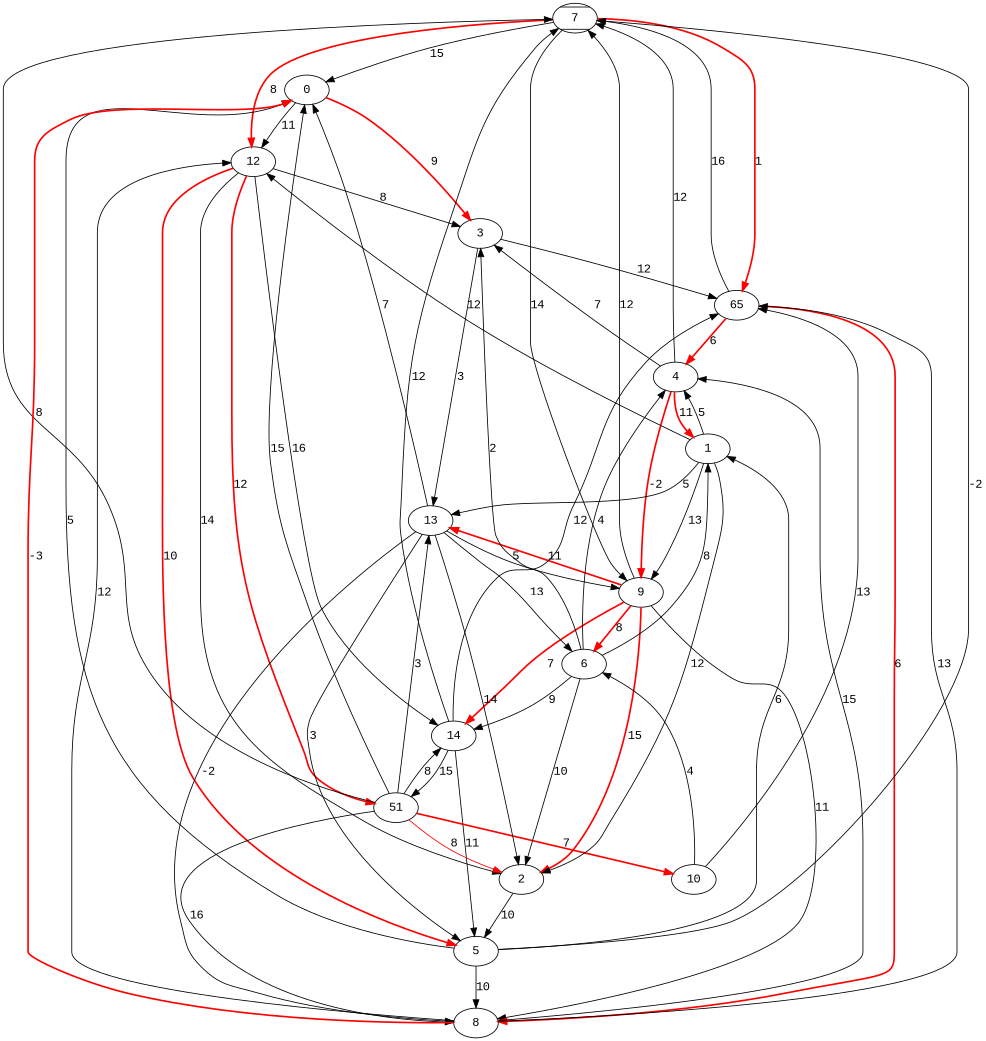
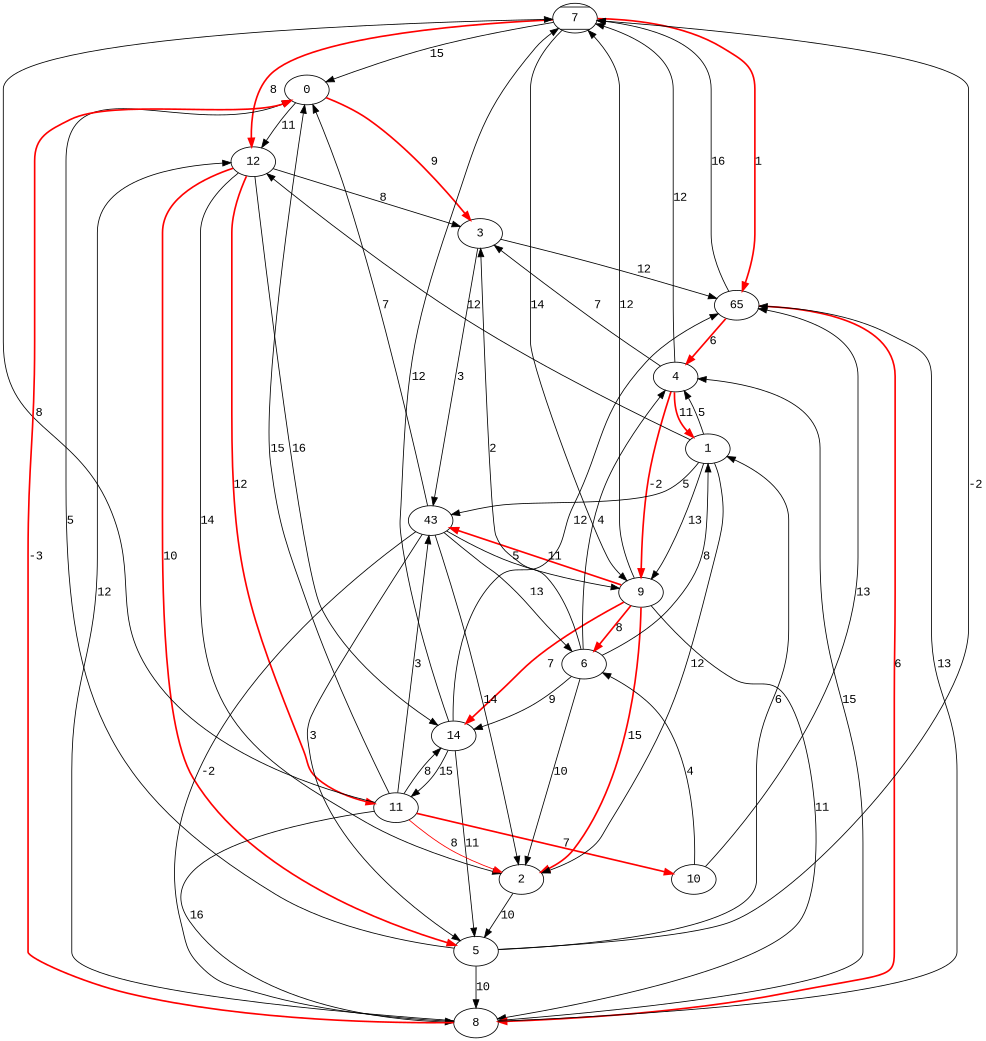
node "13": label "13" -> "43"
node "51": label "51" -> "11"
